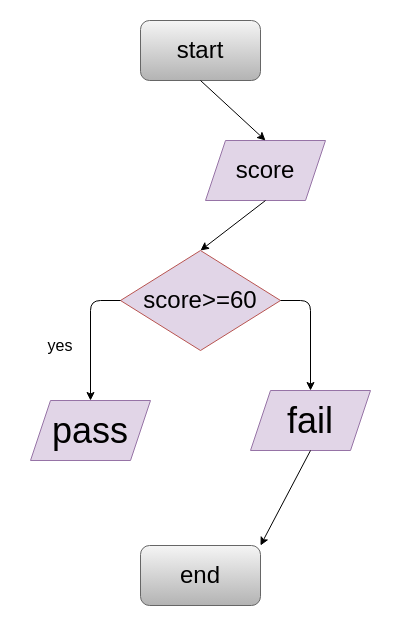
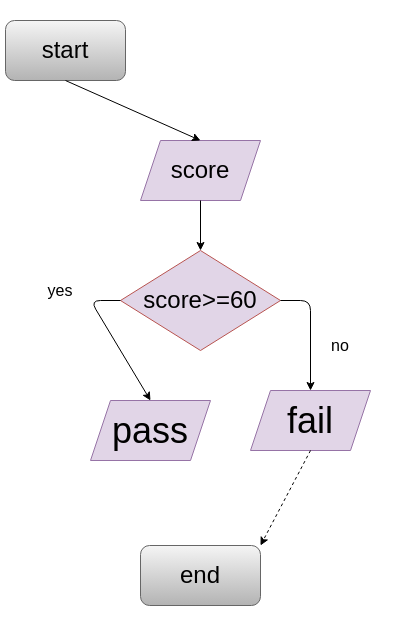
node "start": moved (201, 51) -> (66, 51)
node "score": moved (266, 171) -> (201, 171)
node "yes": moved (61, 346) -> (61, 291)
node "no": added
node "pass": moved (91, 431) -> (151, 431)
edge "fail" -> "end": style solid -> dashed
